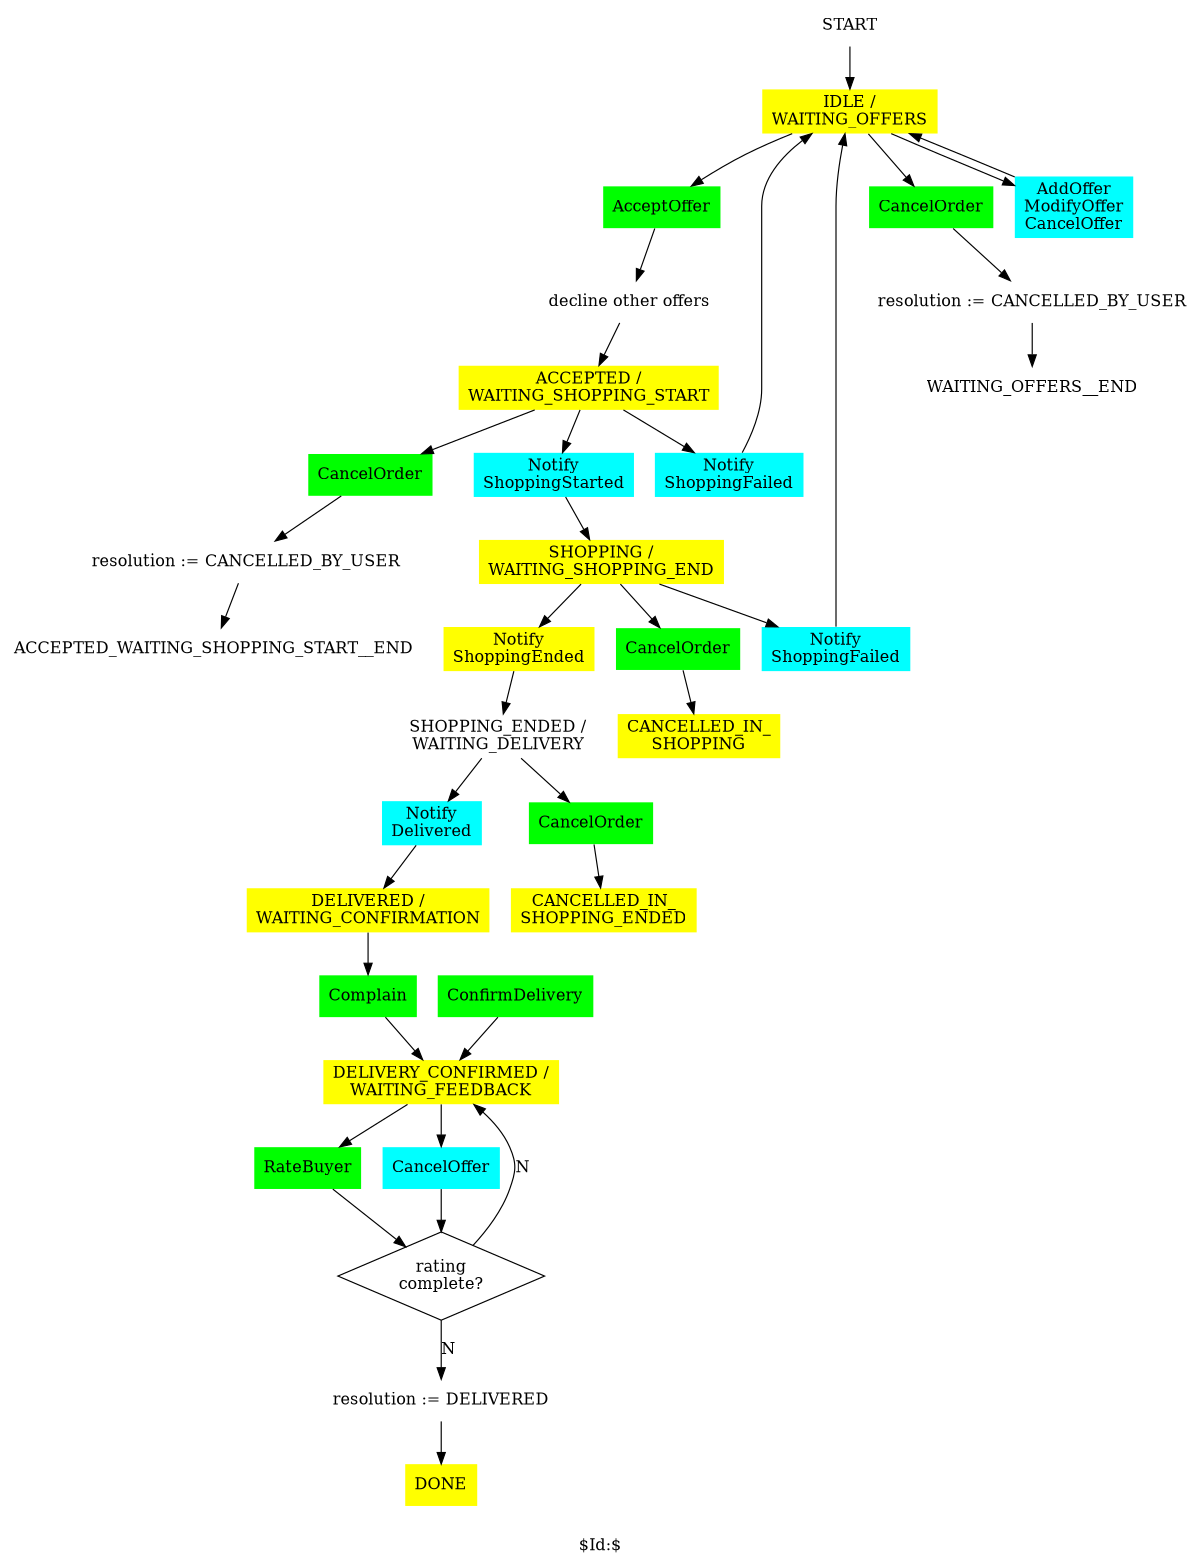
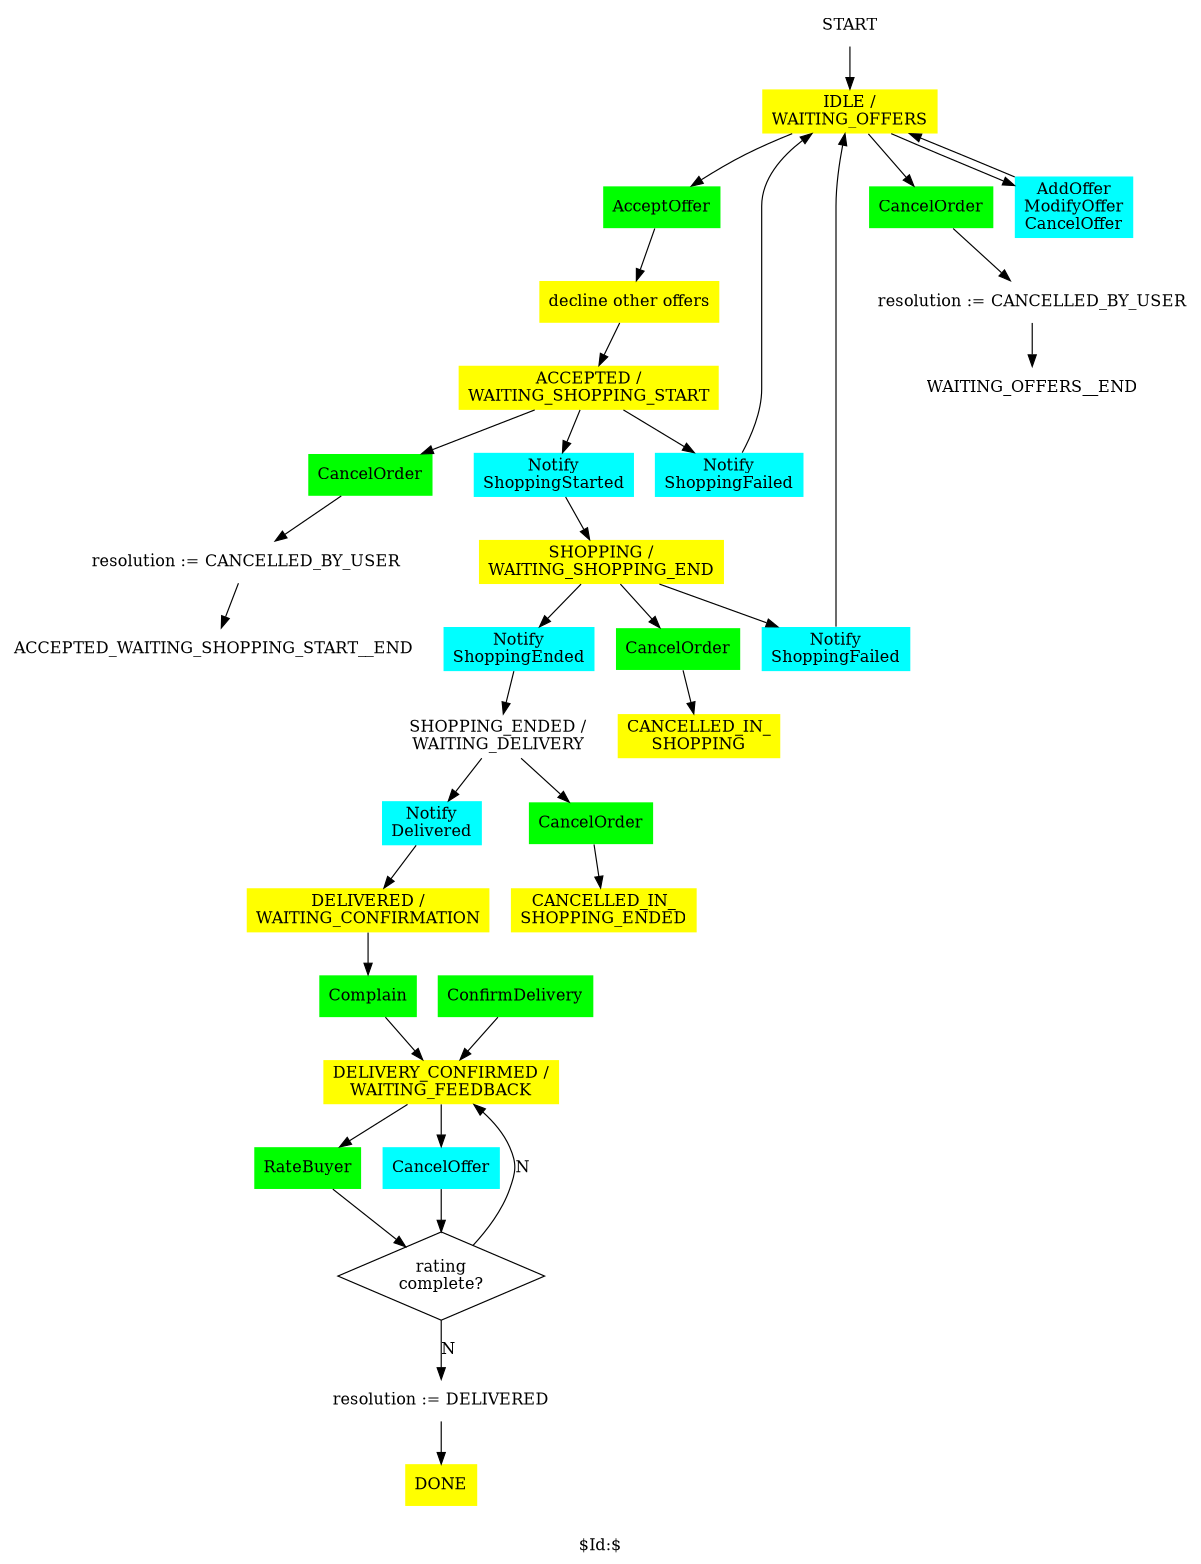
node "decline other offers": fillcolor white -> yellow
node "Notify ShoppingEnded": fillcolor yellow -> cyan
